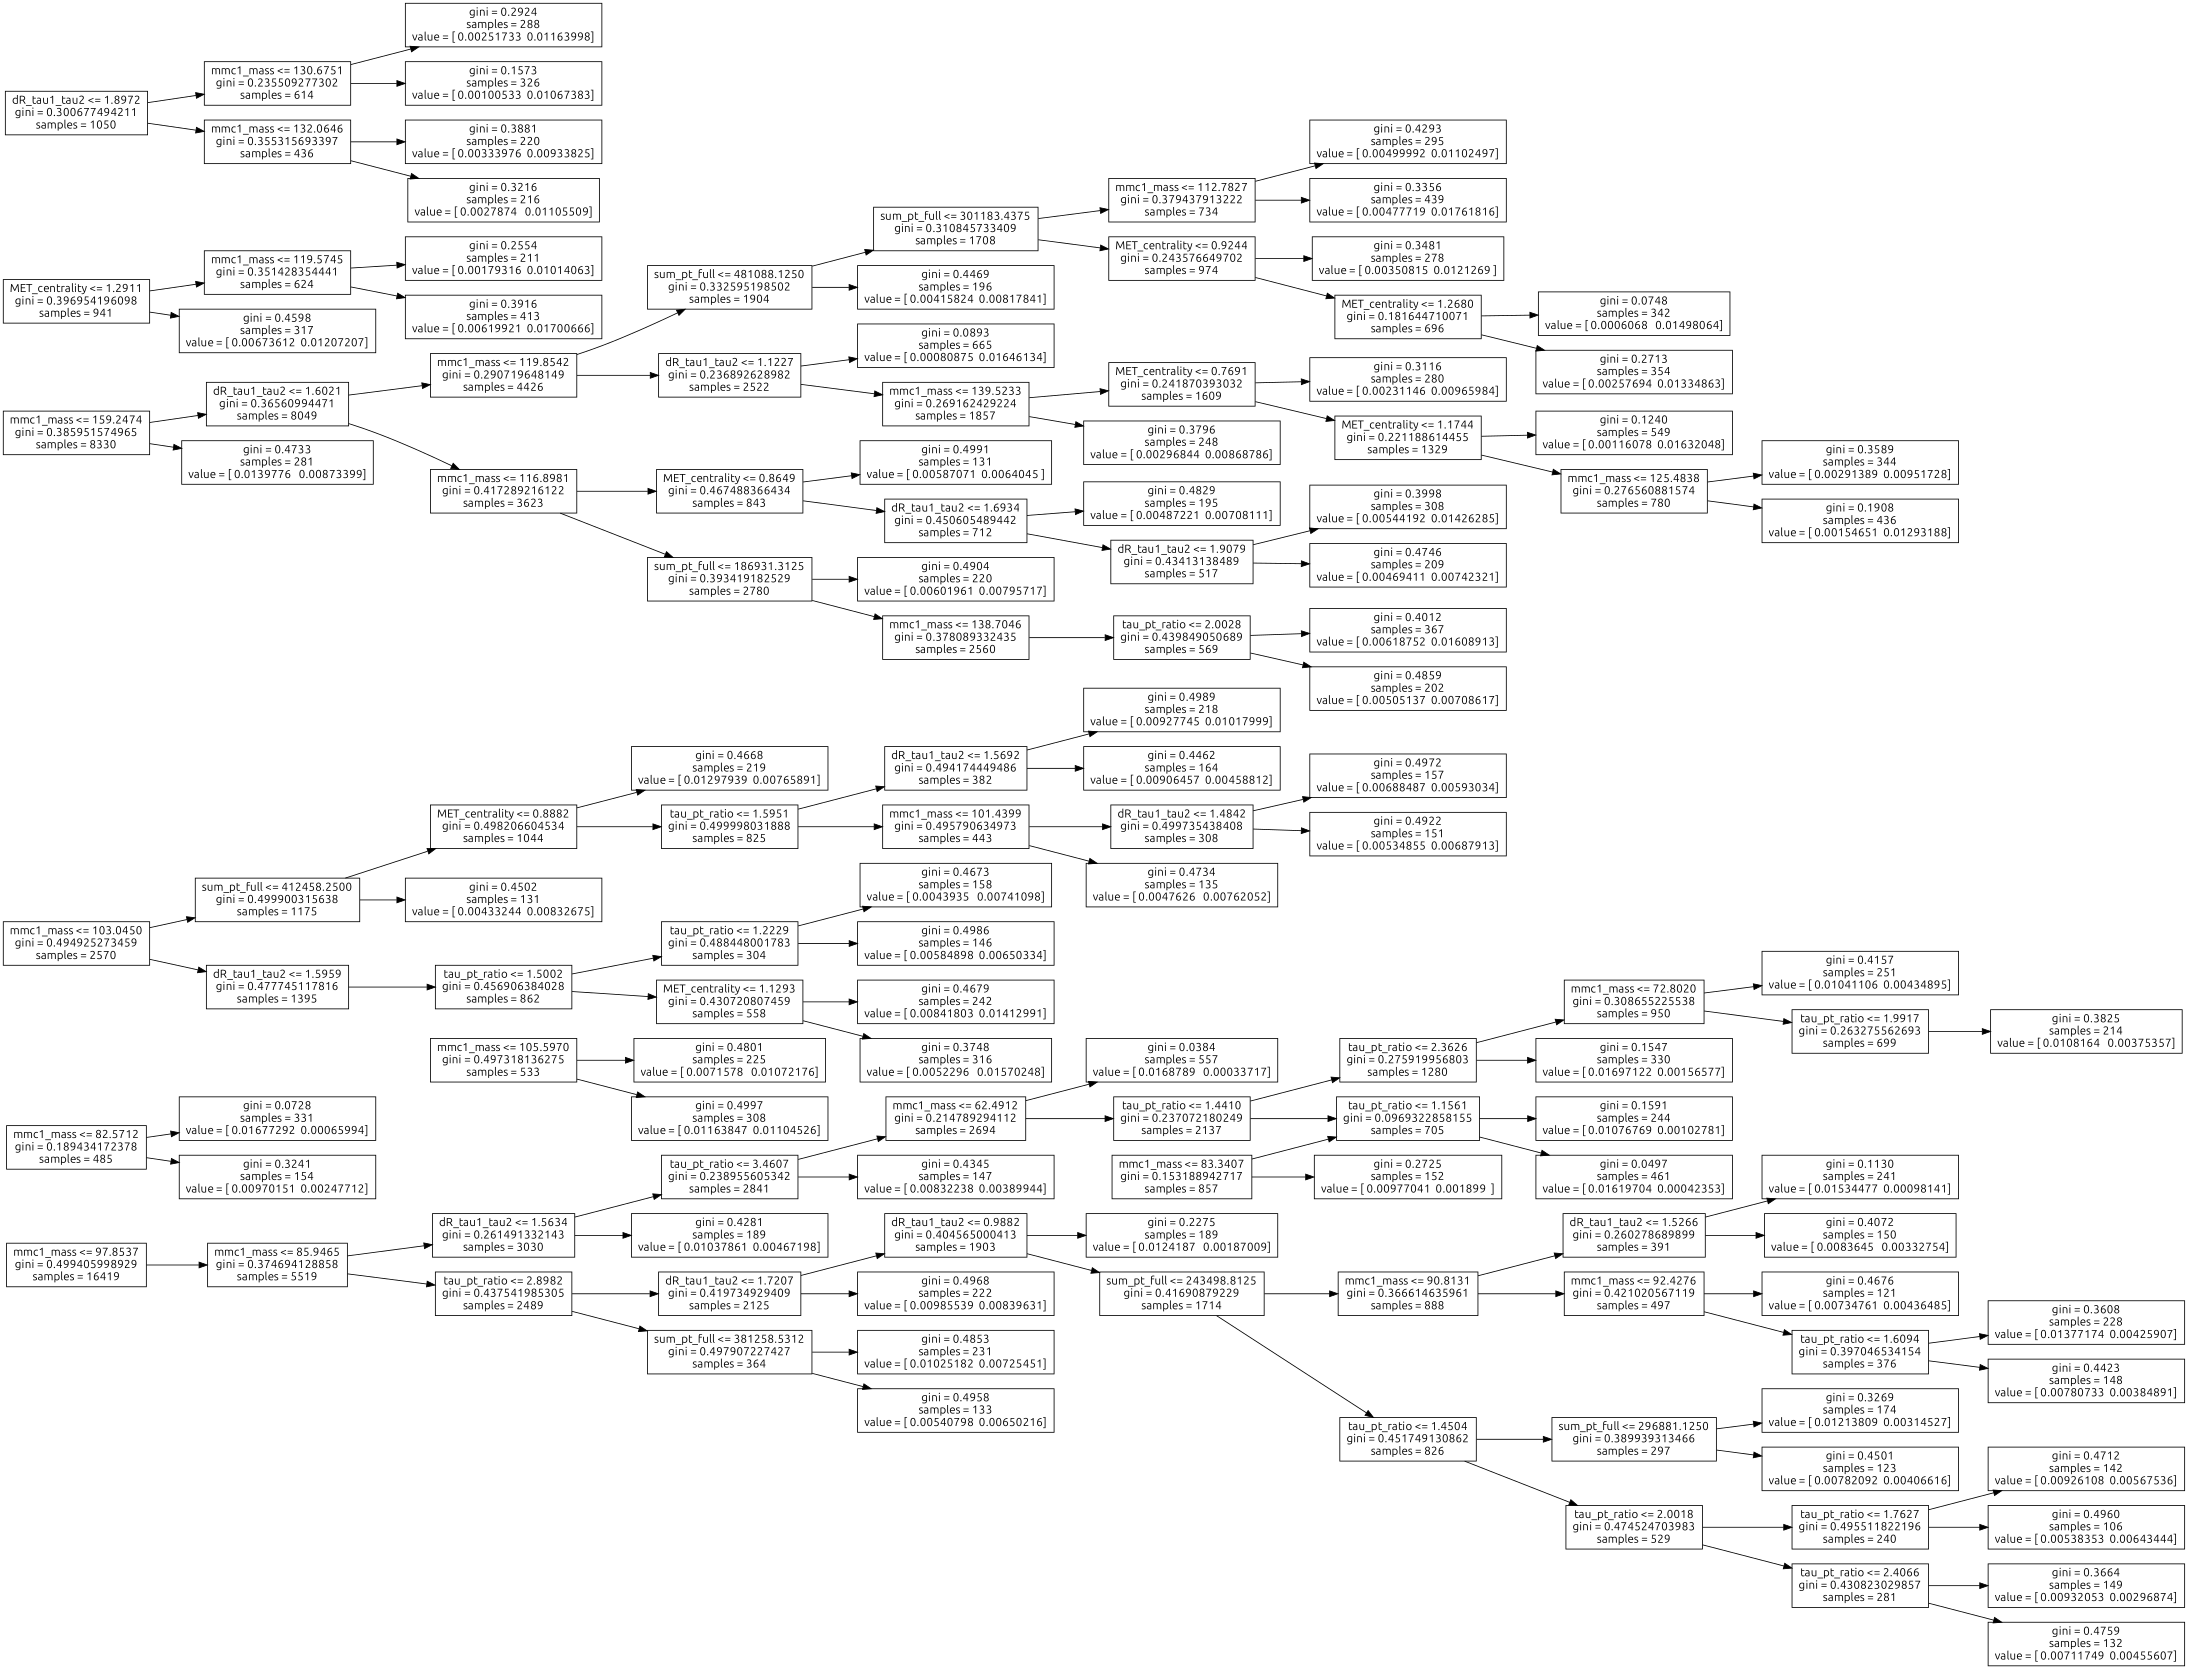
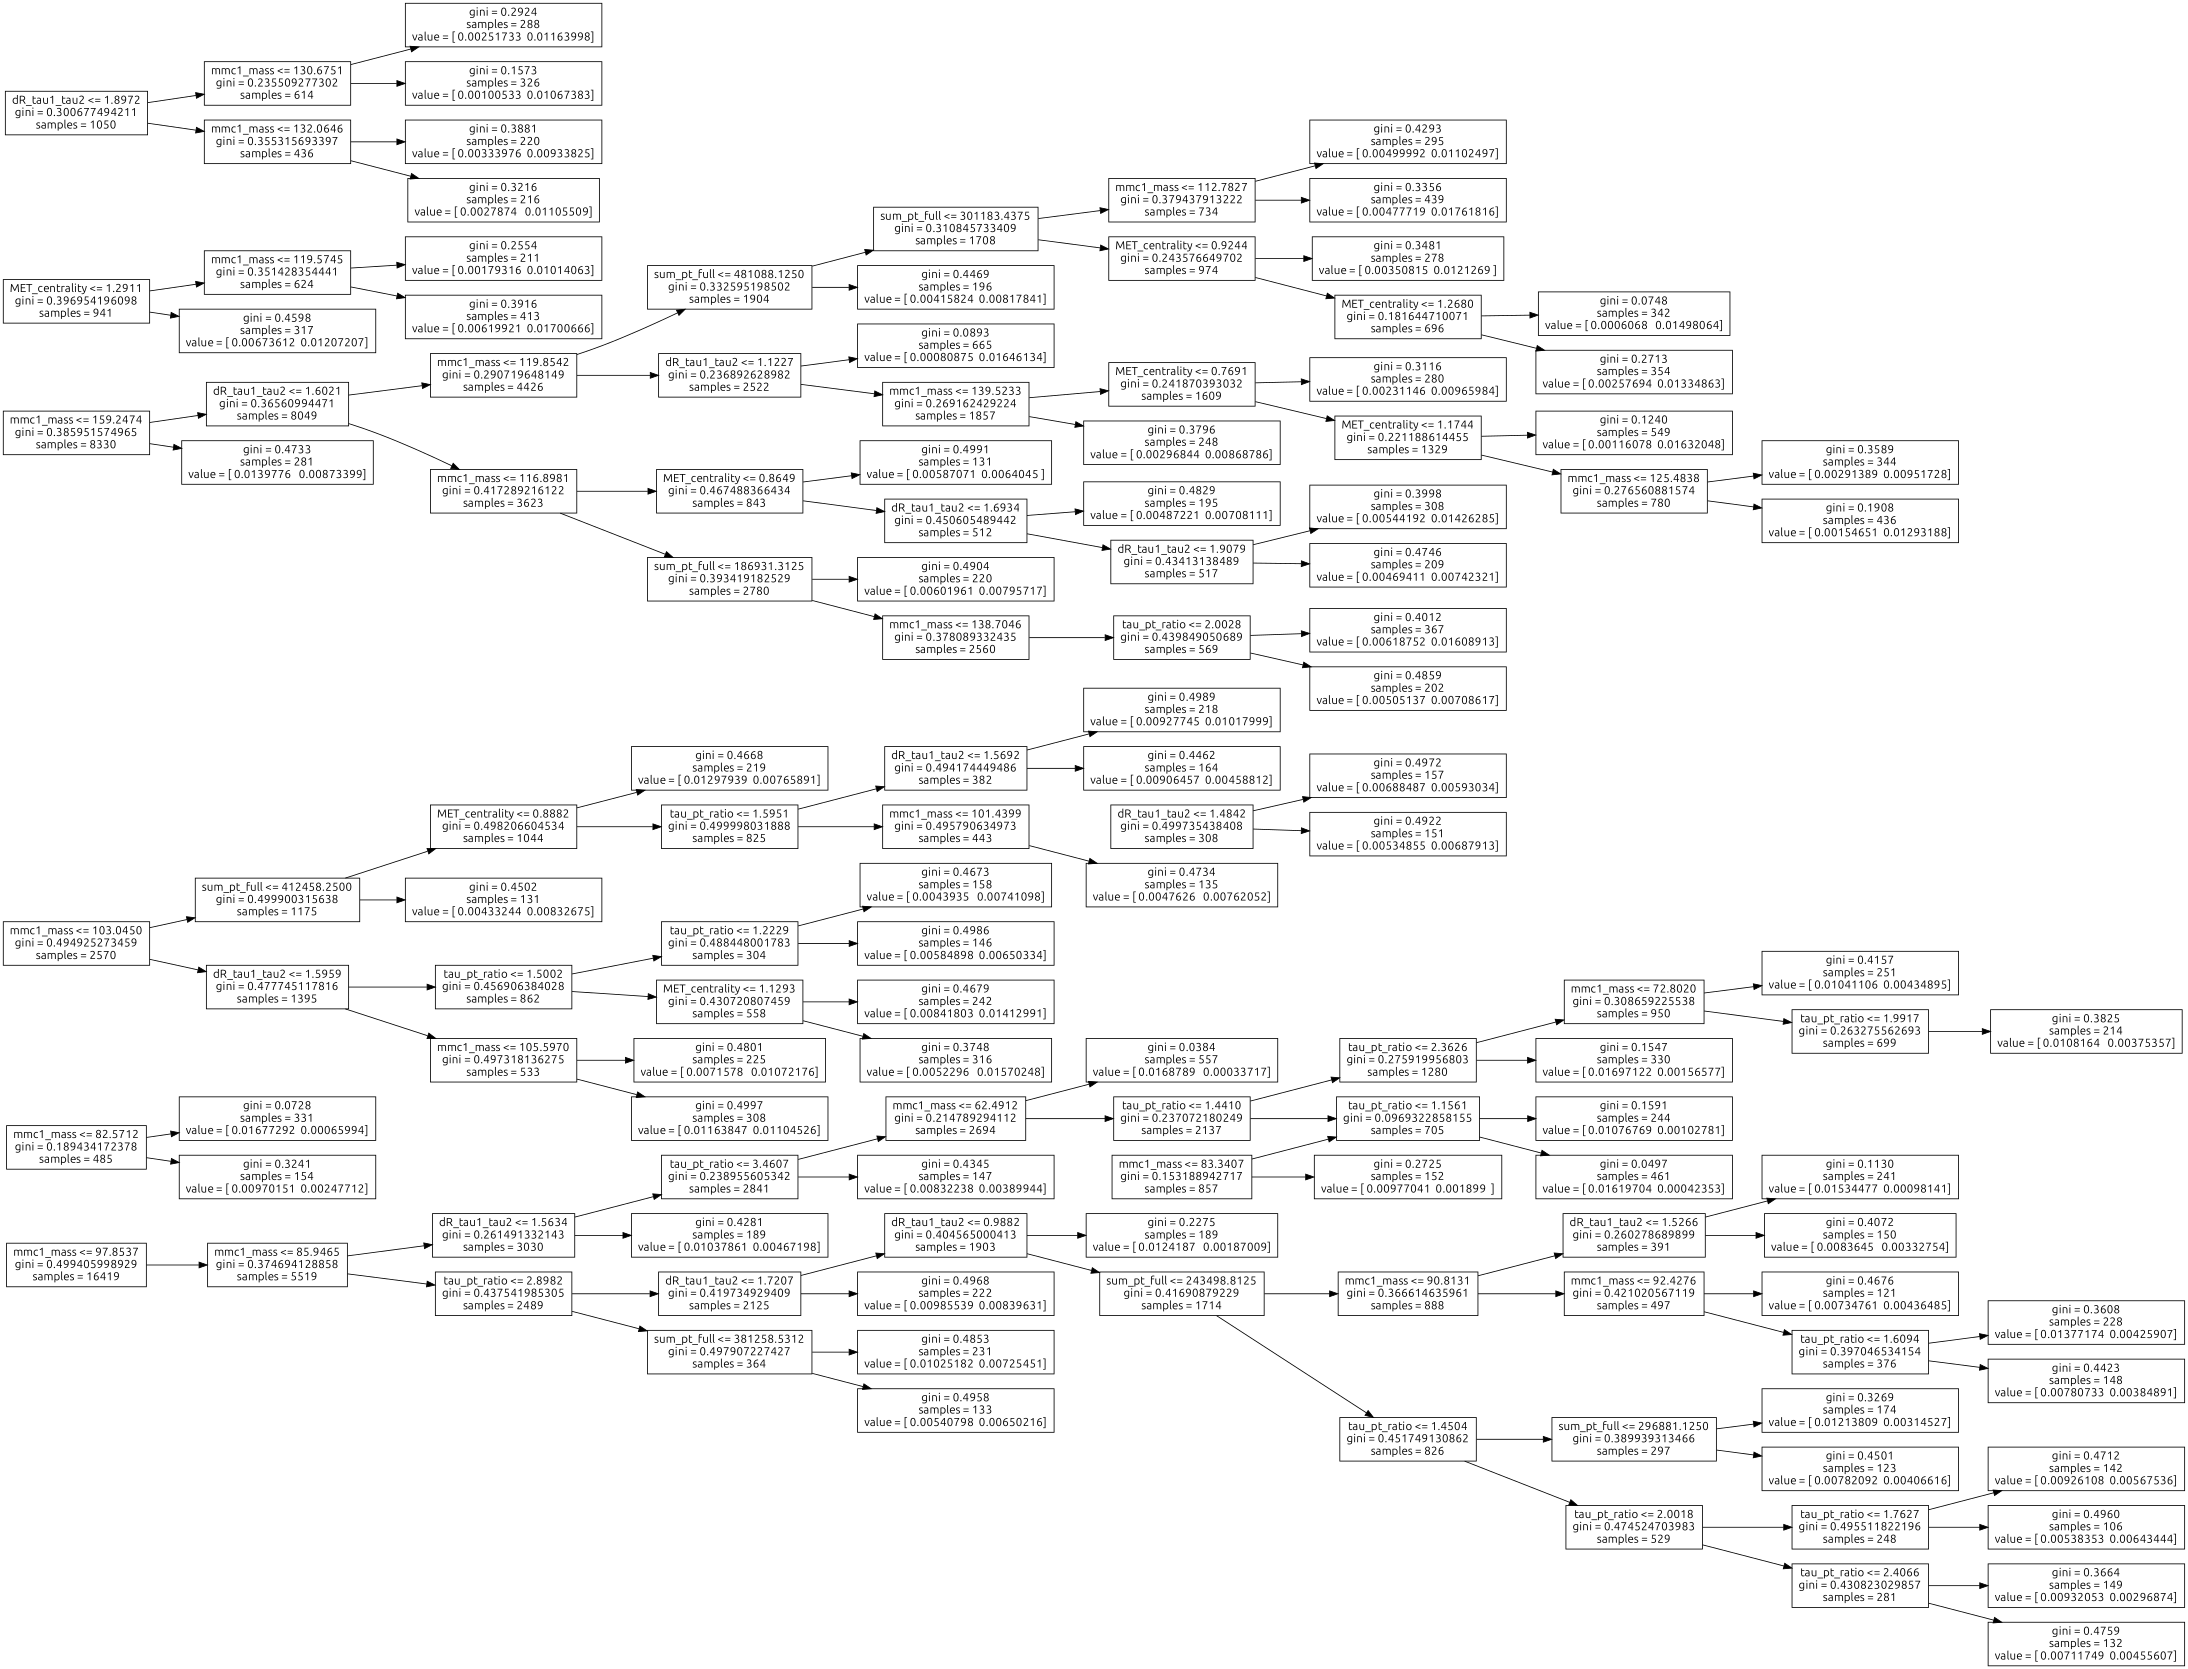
node "dR_tau1_tau2 <= 1.6934 gini = 0.450605489442 samples = 712": label "dR_tau1_tau2 <= 1.6934 gini = 0.450605489442 samples = 712" -> "dR_tau1_tau2 <= 1.6934 gini = 0.450605489442 samples = 512"
edge "mmc1_mass <= 101.4399 gini = 0.495790634973 samples = 443" -> "dR_tau1_tau2 <= 1.4842 gini = 0.499735438408 samples = 308": removed
node "mmc1_mass <= 72.8020 gini = 0.308655225538 samples = 950": label "mmc1_mass <= 72.8020 gini = 0.308655225538 samples = 950" -> "mmc1_mass <= 72.8020 gini = 0.308659225538 samples = 950"
edge "dR_tau1_tau2 <= 1.5959 gini = 0.477745117816 samples = 1395" -> "mmc1_mass <= 105.5970 gini = 0.497318136275 samples = 533": added
node "tau_pt_ratio <= 1.7627 gini = 0.495511822196 samples = 240": label "tau_pt_ratio <= 1.7627 gini = 0.495511822196 samples = 240" -> "tau_pt_ratio <= 1.7627 gini = 0.495511822196 samples = 248"
